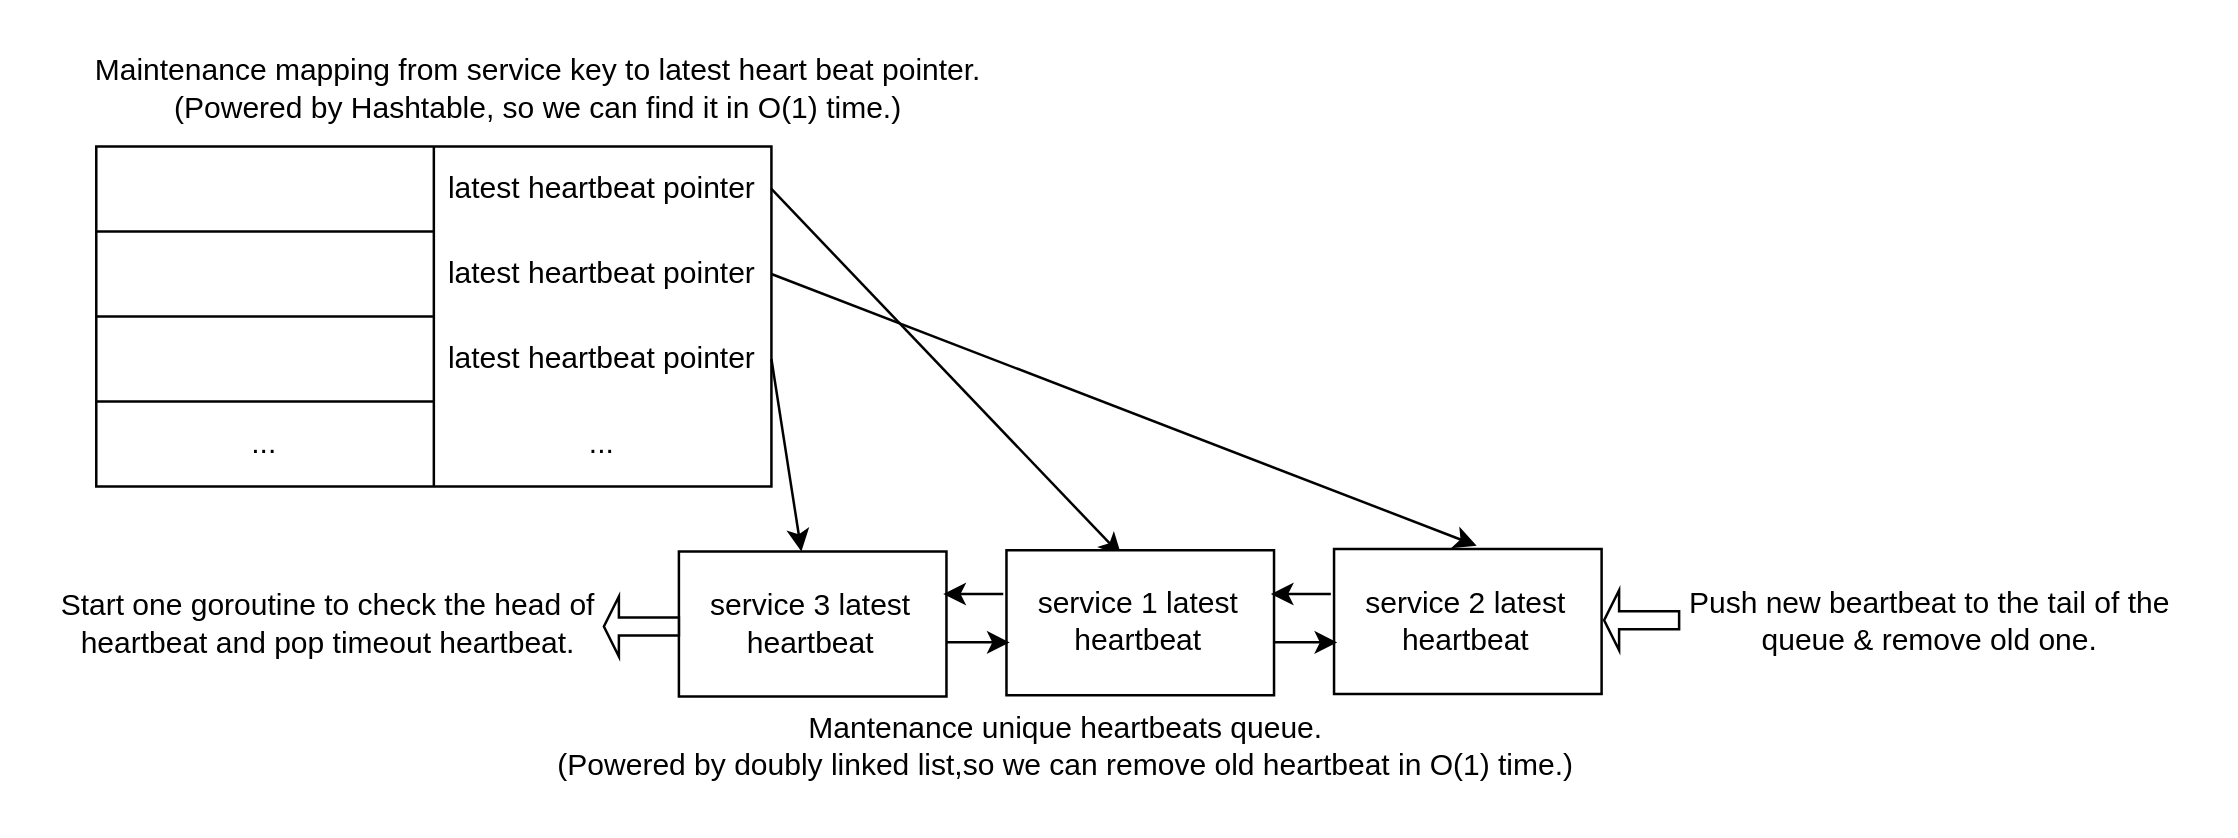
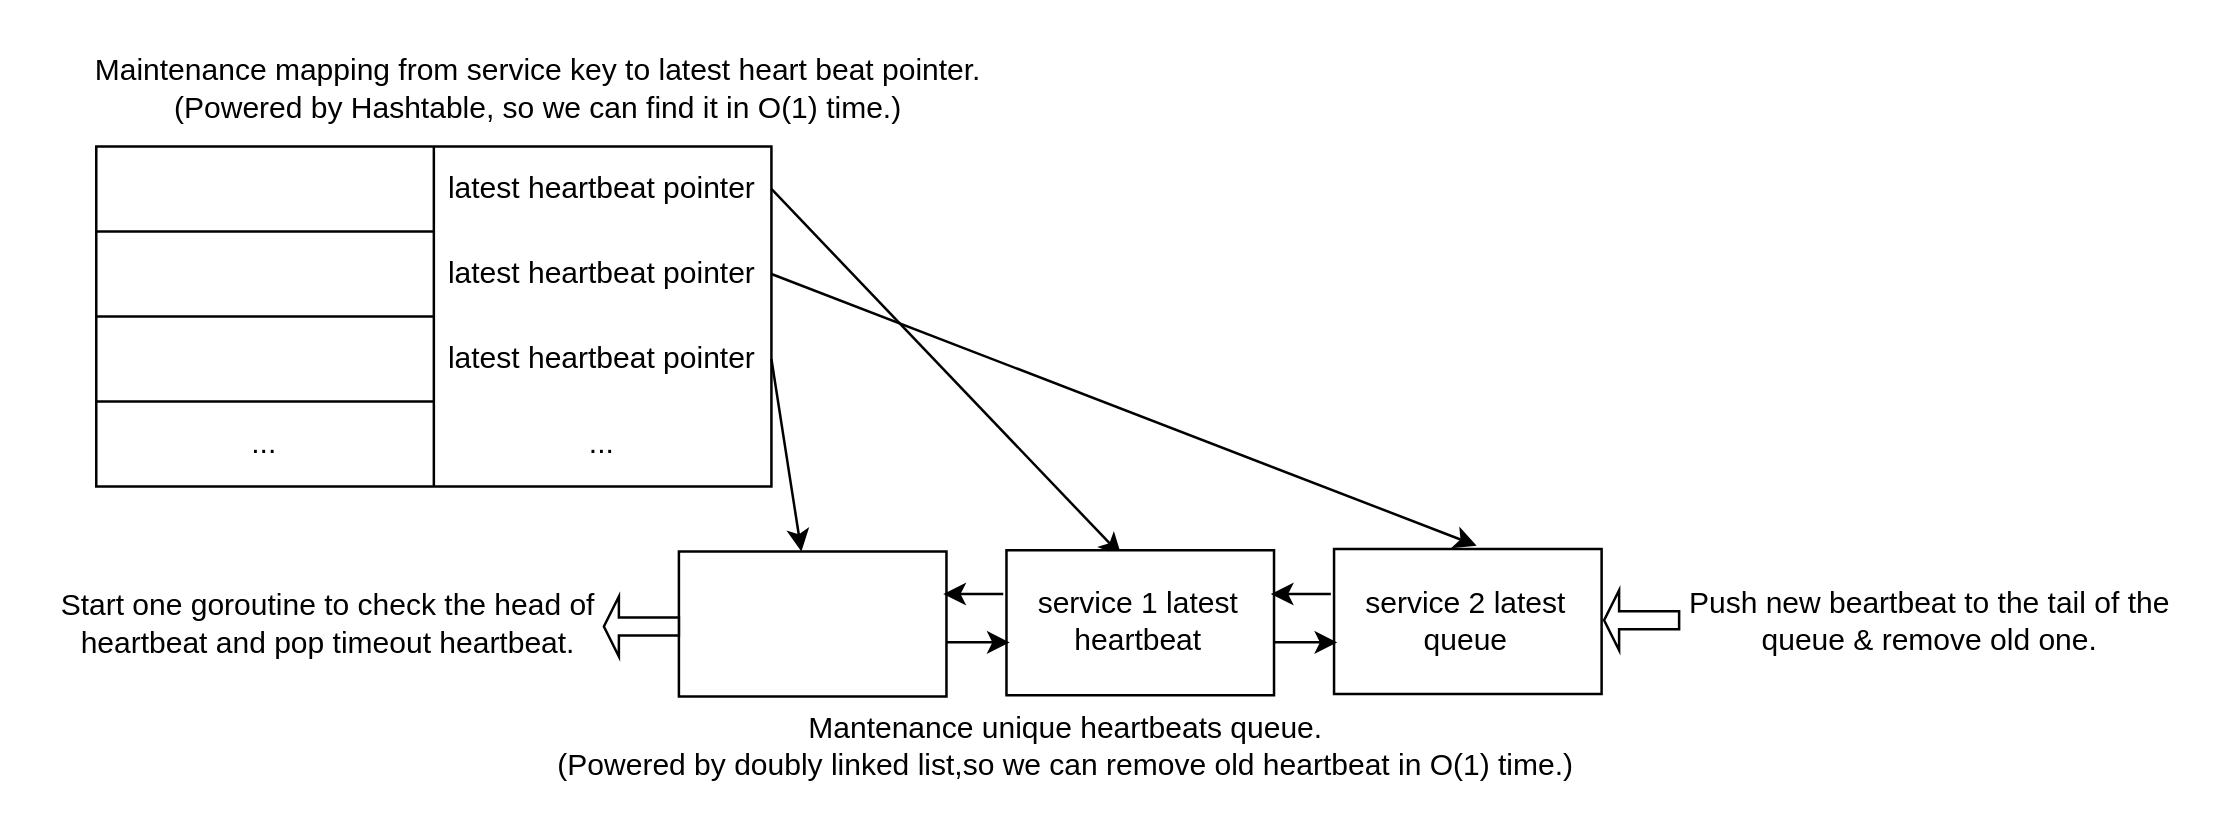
node "service 2 latest heartbeat": label "service 2 latest heartbeat" -> "service 2 latest queue"
node "service 3 latest heartbeat": removed
